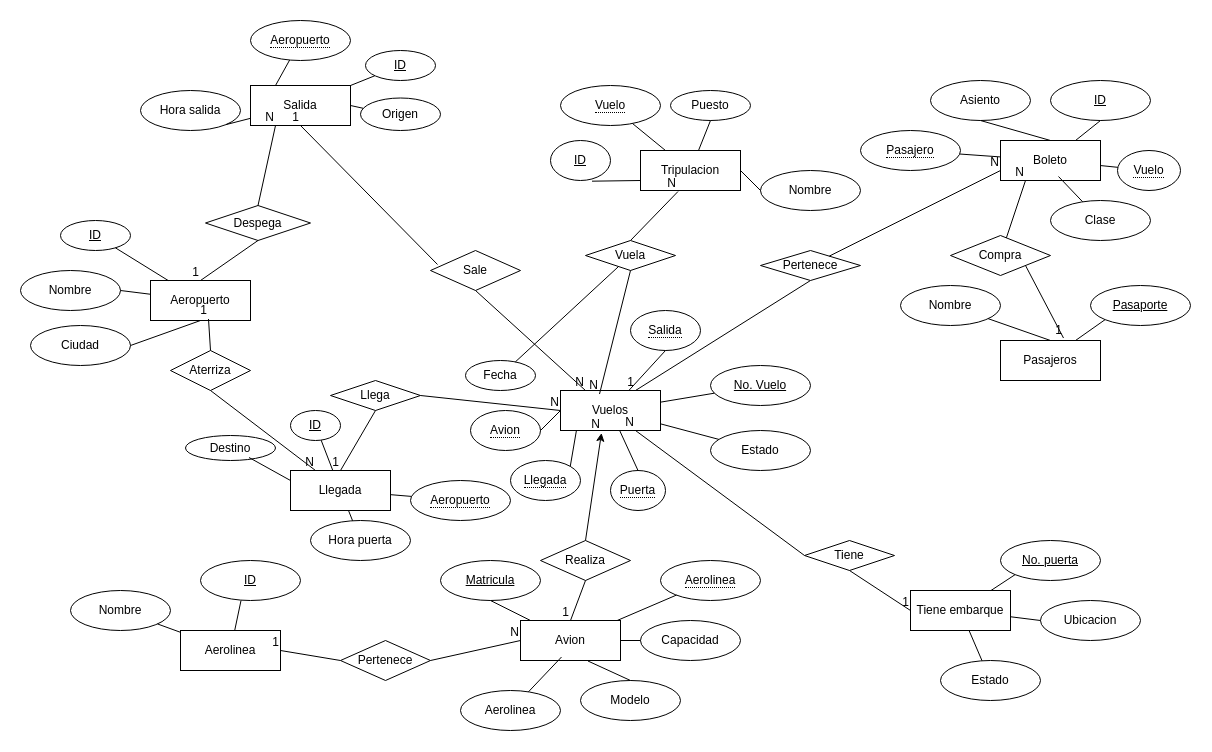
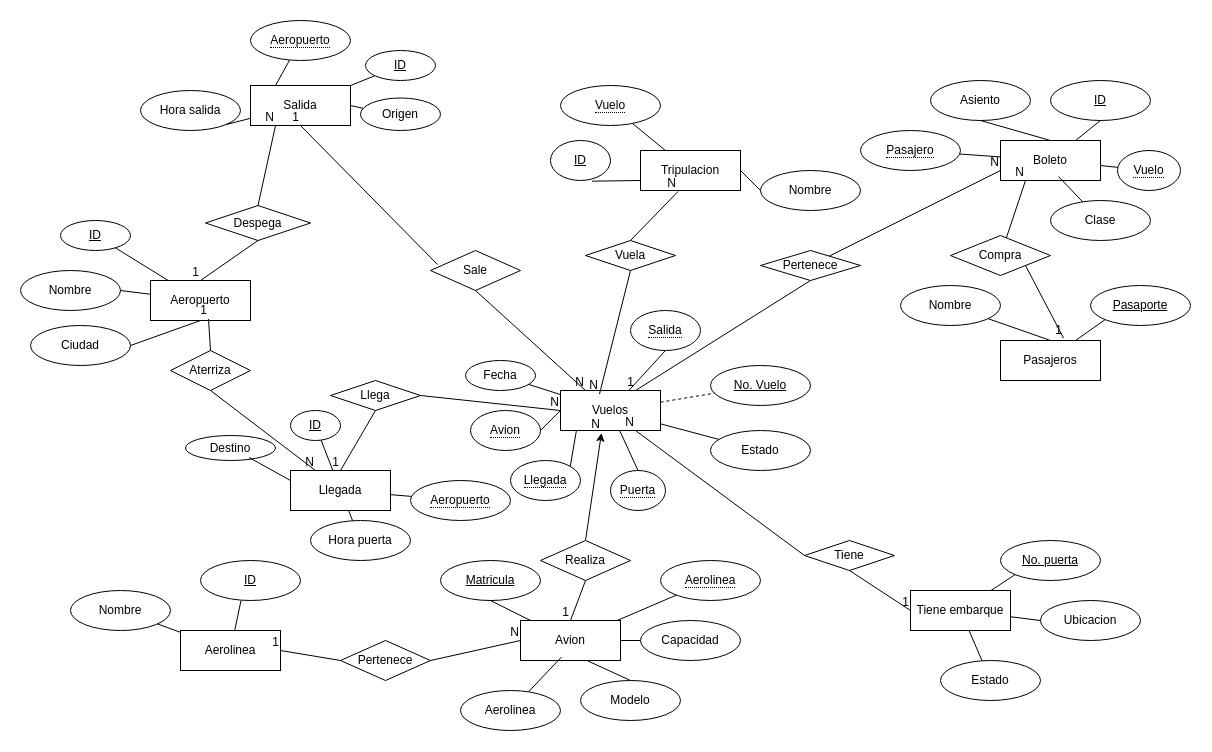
node "Puesto": removed
edge "Puesto" -- "Tripulacion": removed
edge "Vuela" -- "Fecha": now "Vuelos" -- "Fecha"
edge "No. Vuelo" -- "Vuelos": style solid -> dashed
